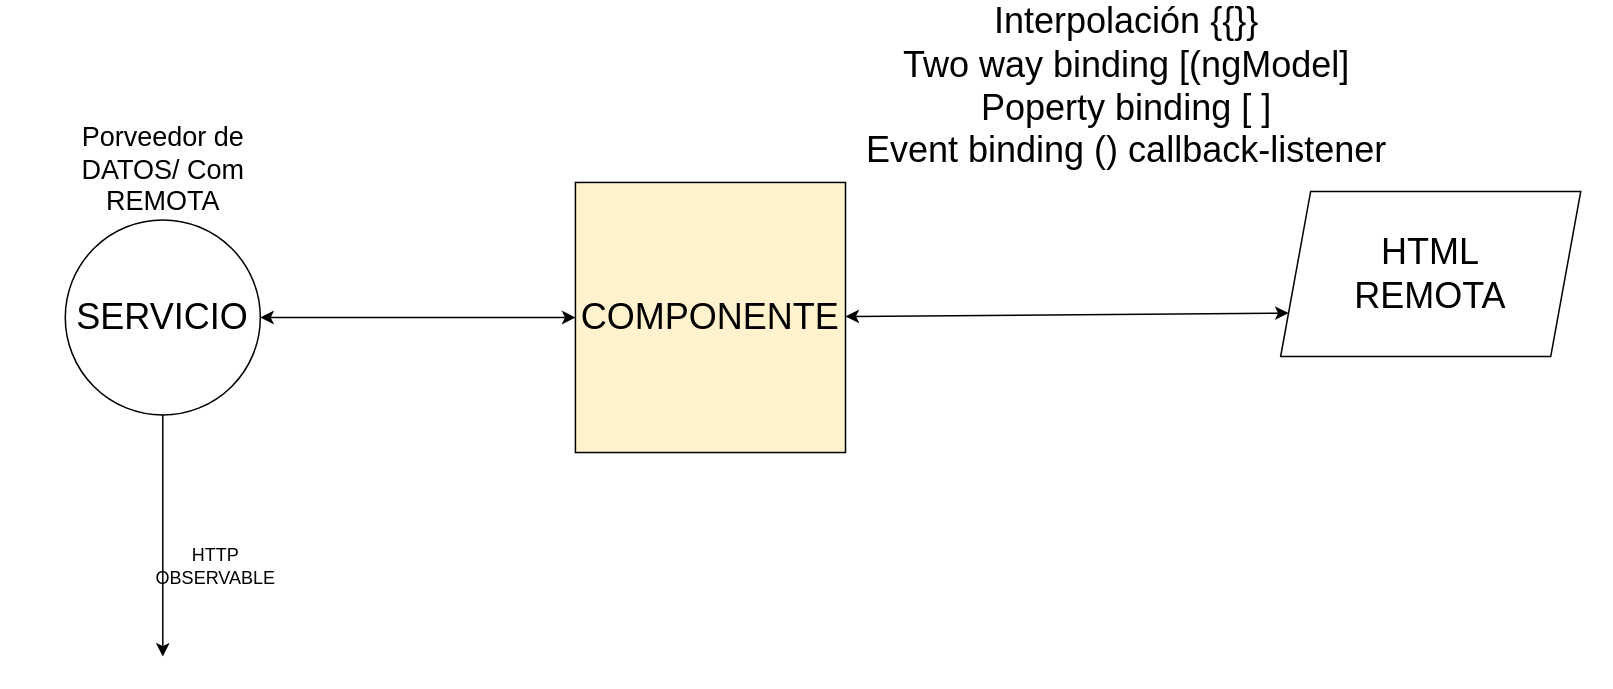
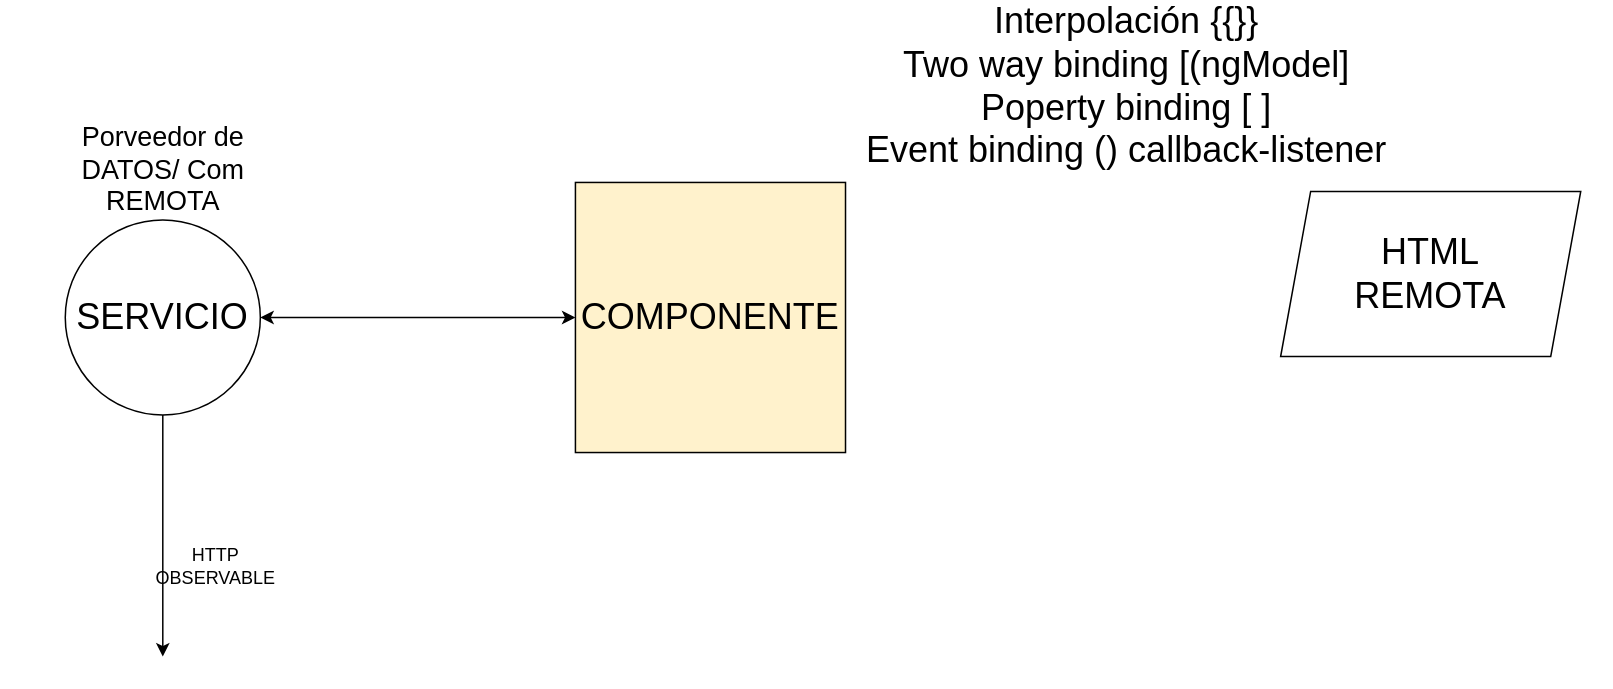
edge "HTML REMOTA" -- "COMPONENTE": removed
